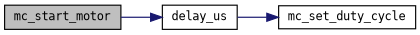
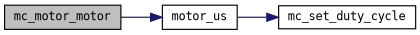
node "mc_start_motor": label "mc_start_motor" -> "mc_motor_motor"
node "delay_us": label "delay_us" -> "motor_us"
